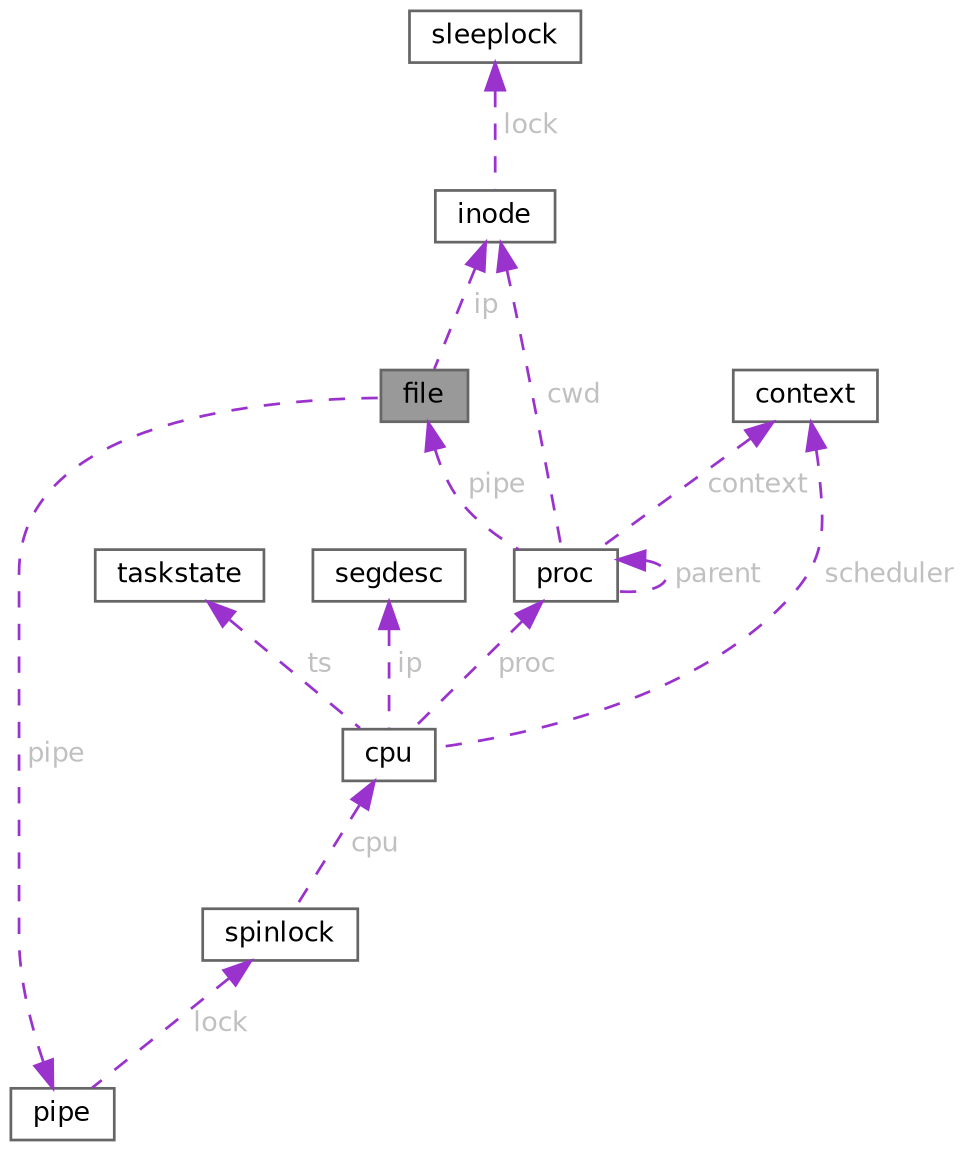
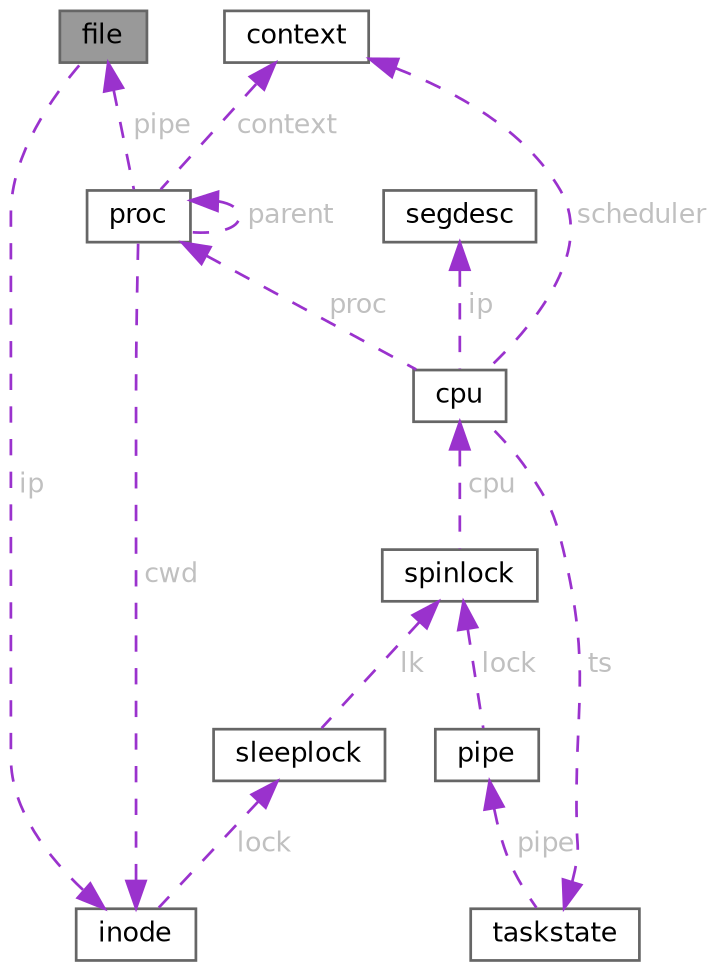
edge "file" -> "pipe": now "taskstate" -> "pipe"
edge "sleeplock" -> "spinlock": added, label "lk"
